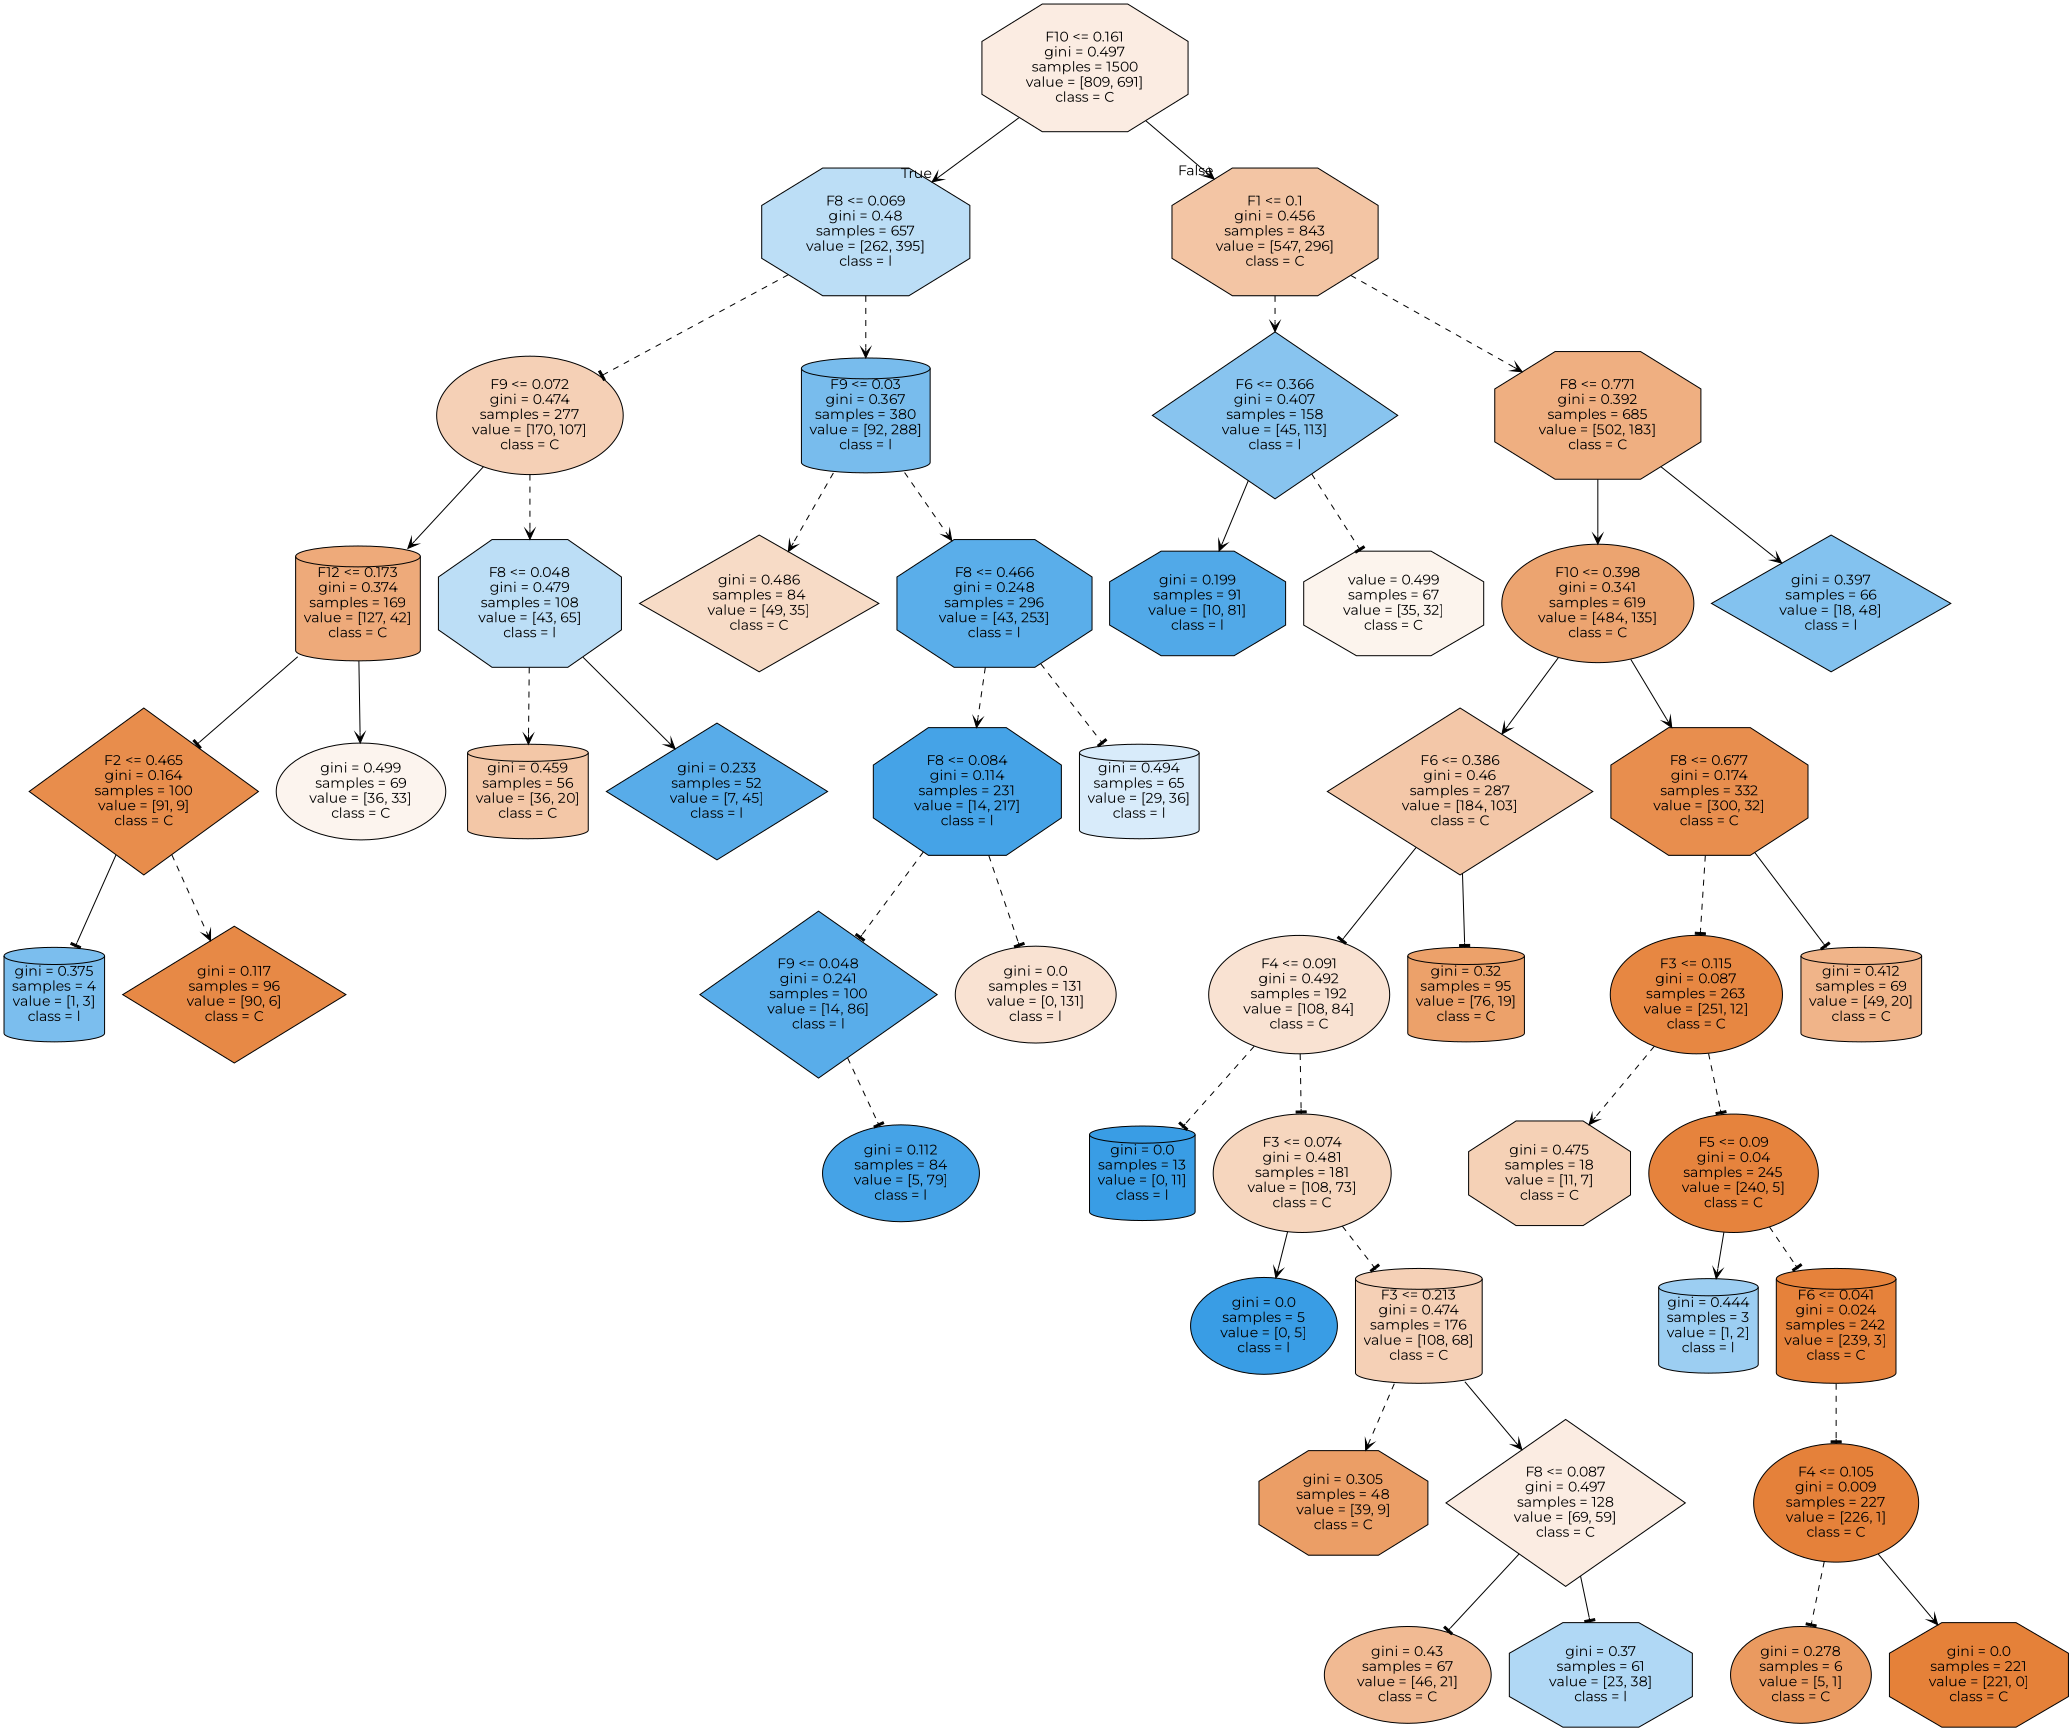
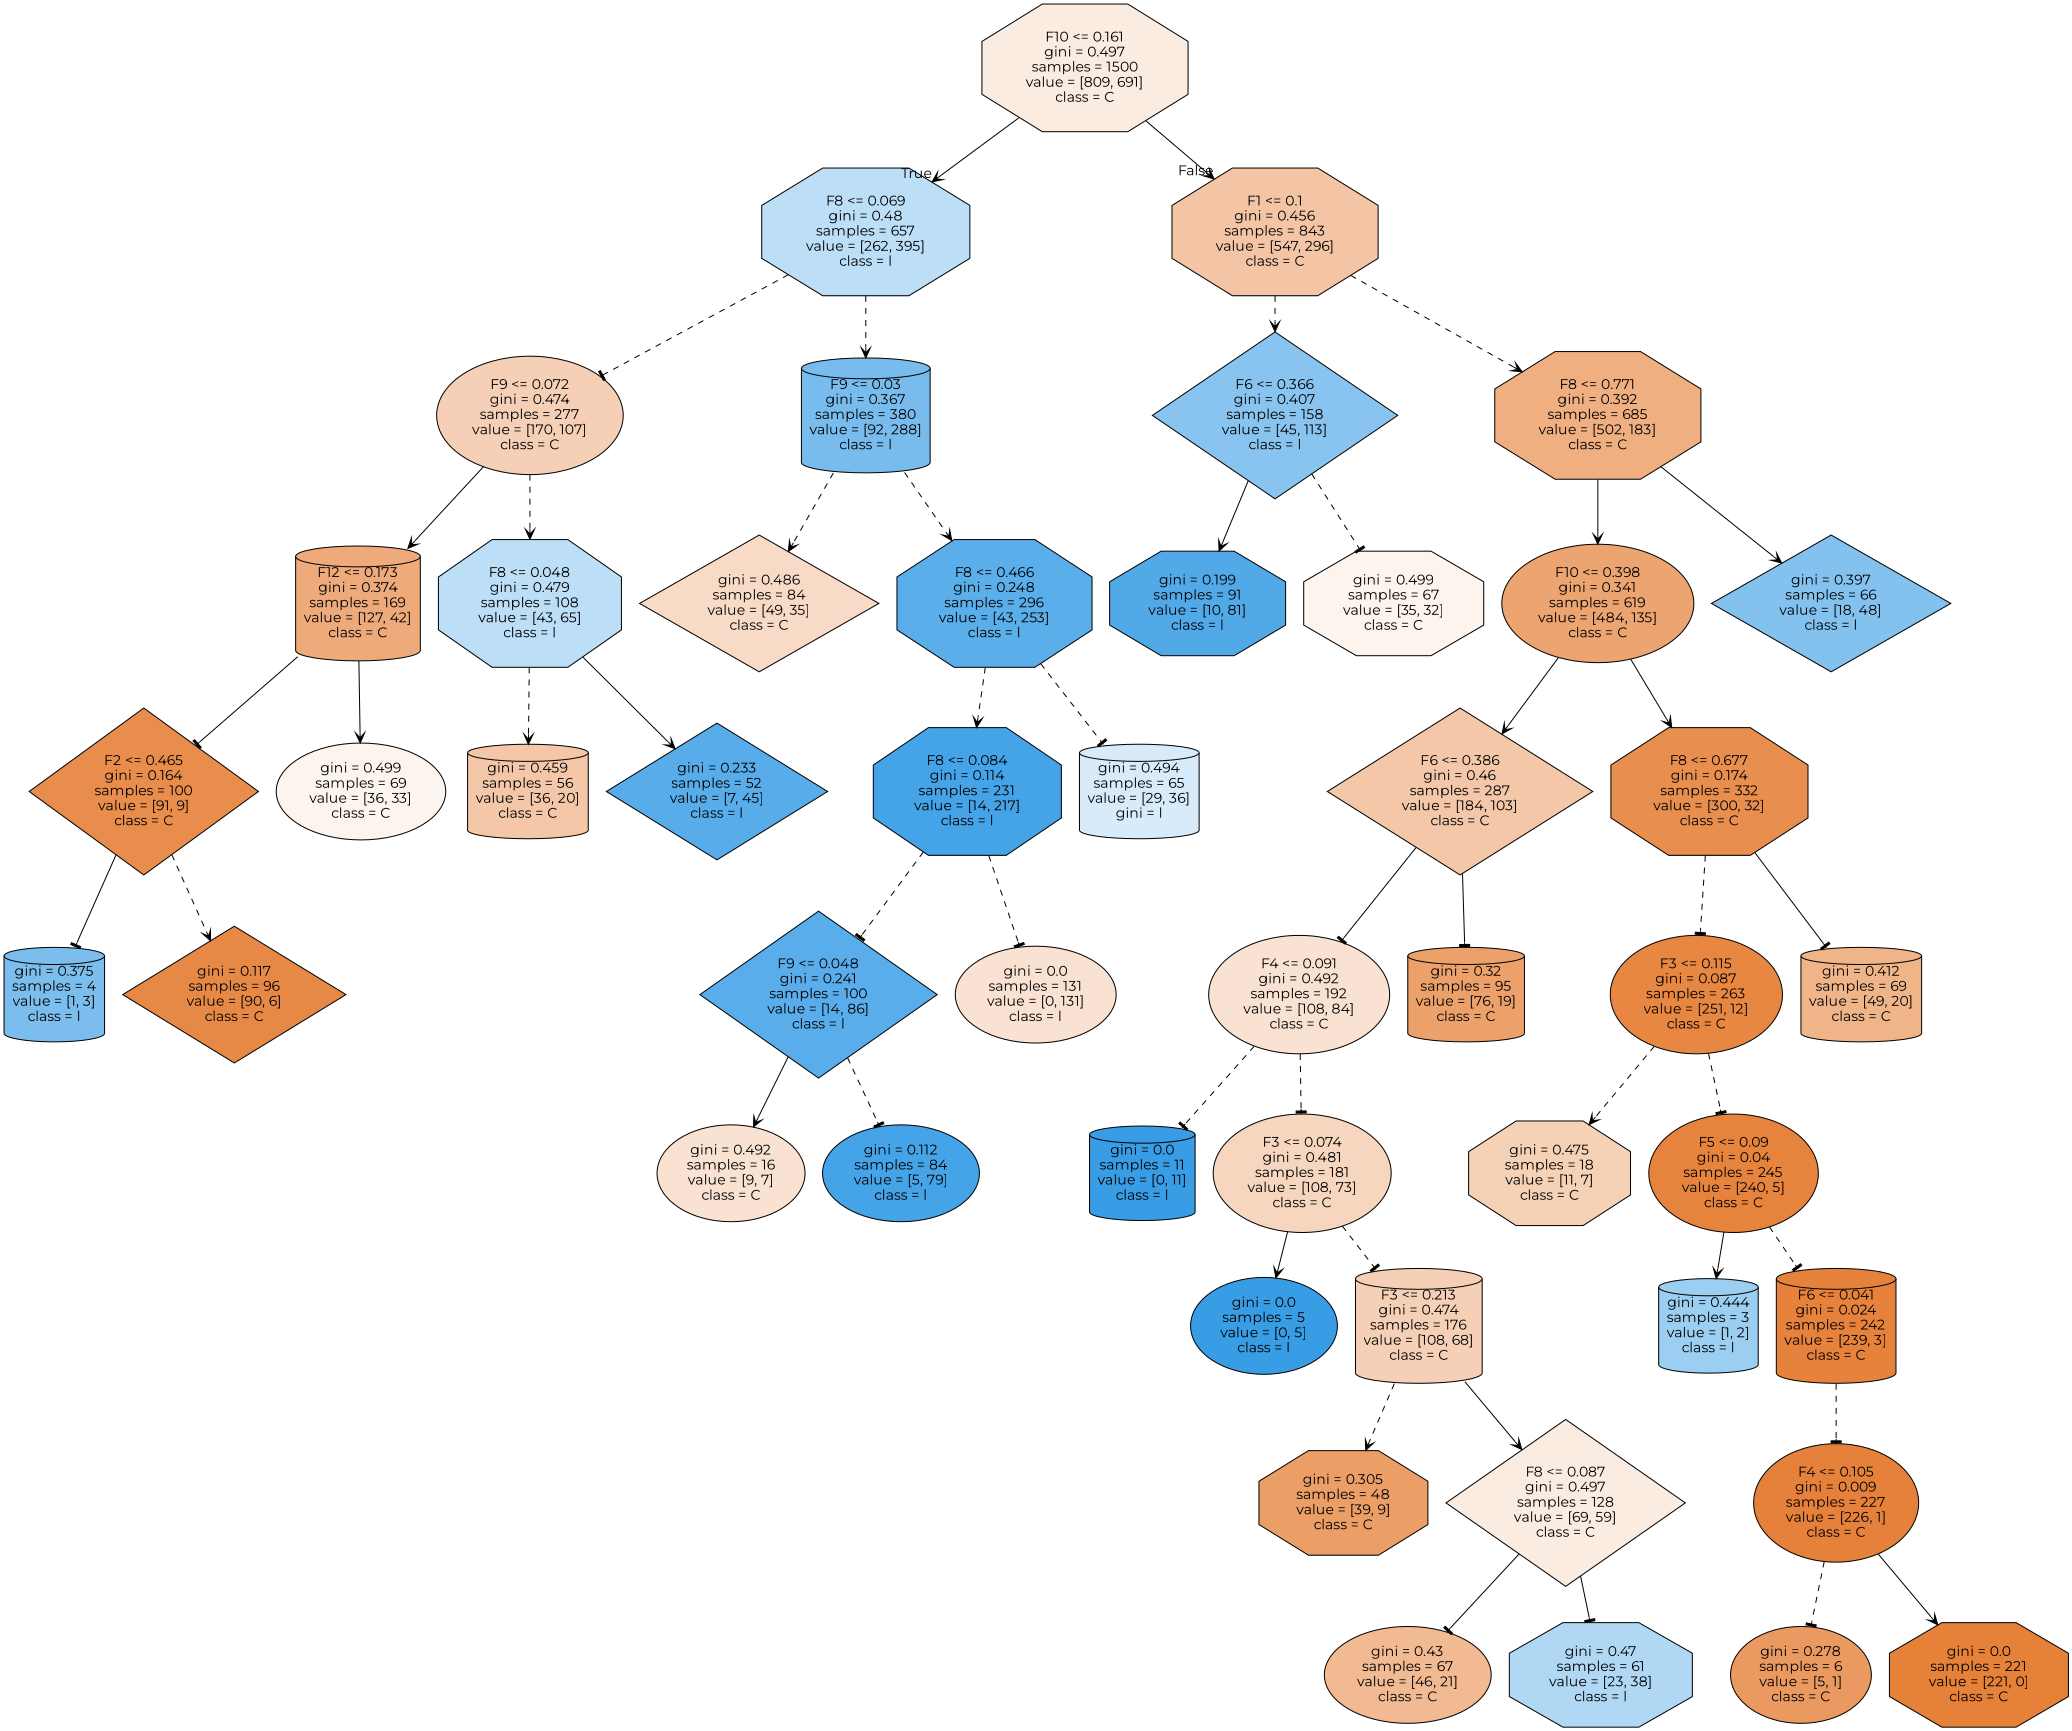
node "value = 0.499 samples = 67 value = [35, 32] class = C": label "value = 0.499 samples = 67 value = [35, 32] class = C" -> "gini = 0.499 samples = 67 value = [35, 32] class = C"
node "gini = 0.494 samples = 65 value = [29, 36] class = l": label "gini = 0.494 samples = 65 value = [29, 36] class = l" -> "gini = 0.494 samples = 65 value = [29, 36] gini = l"
node "gini = 0.492 samples = 16 value = [9, 7] class = C": added
node "gini = 0.0 samples = 13 value = [0, 11] class = l": label "gini = 0.0 samples = 13 value = [0, 11] class = l" -> "gini = 0.0 samples = 11 value = [0, 11] class = l"
node "gini = 0.37 samples = 61 value = [23, 38] class = l": label "gini = 0.37 samples = 61 value = [23, 38] class = l" -> "gini = 0.47 samples = 61 value = [23, 38] class = l"
